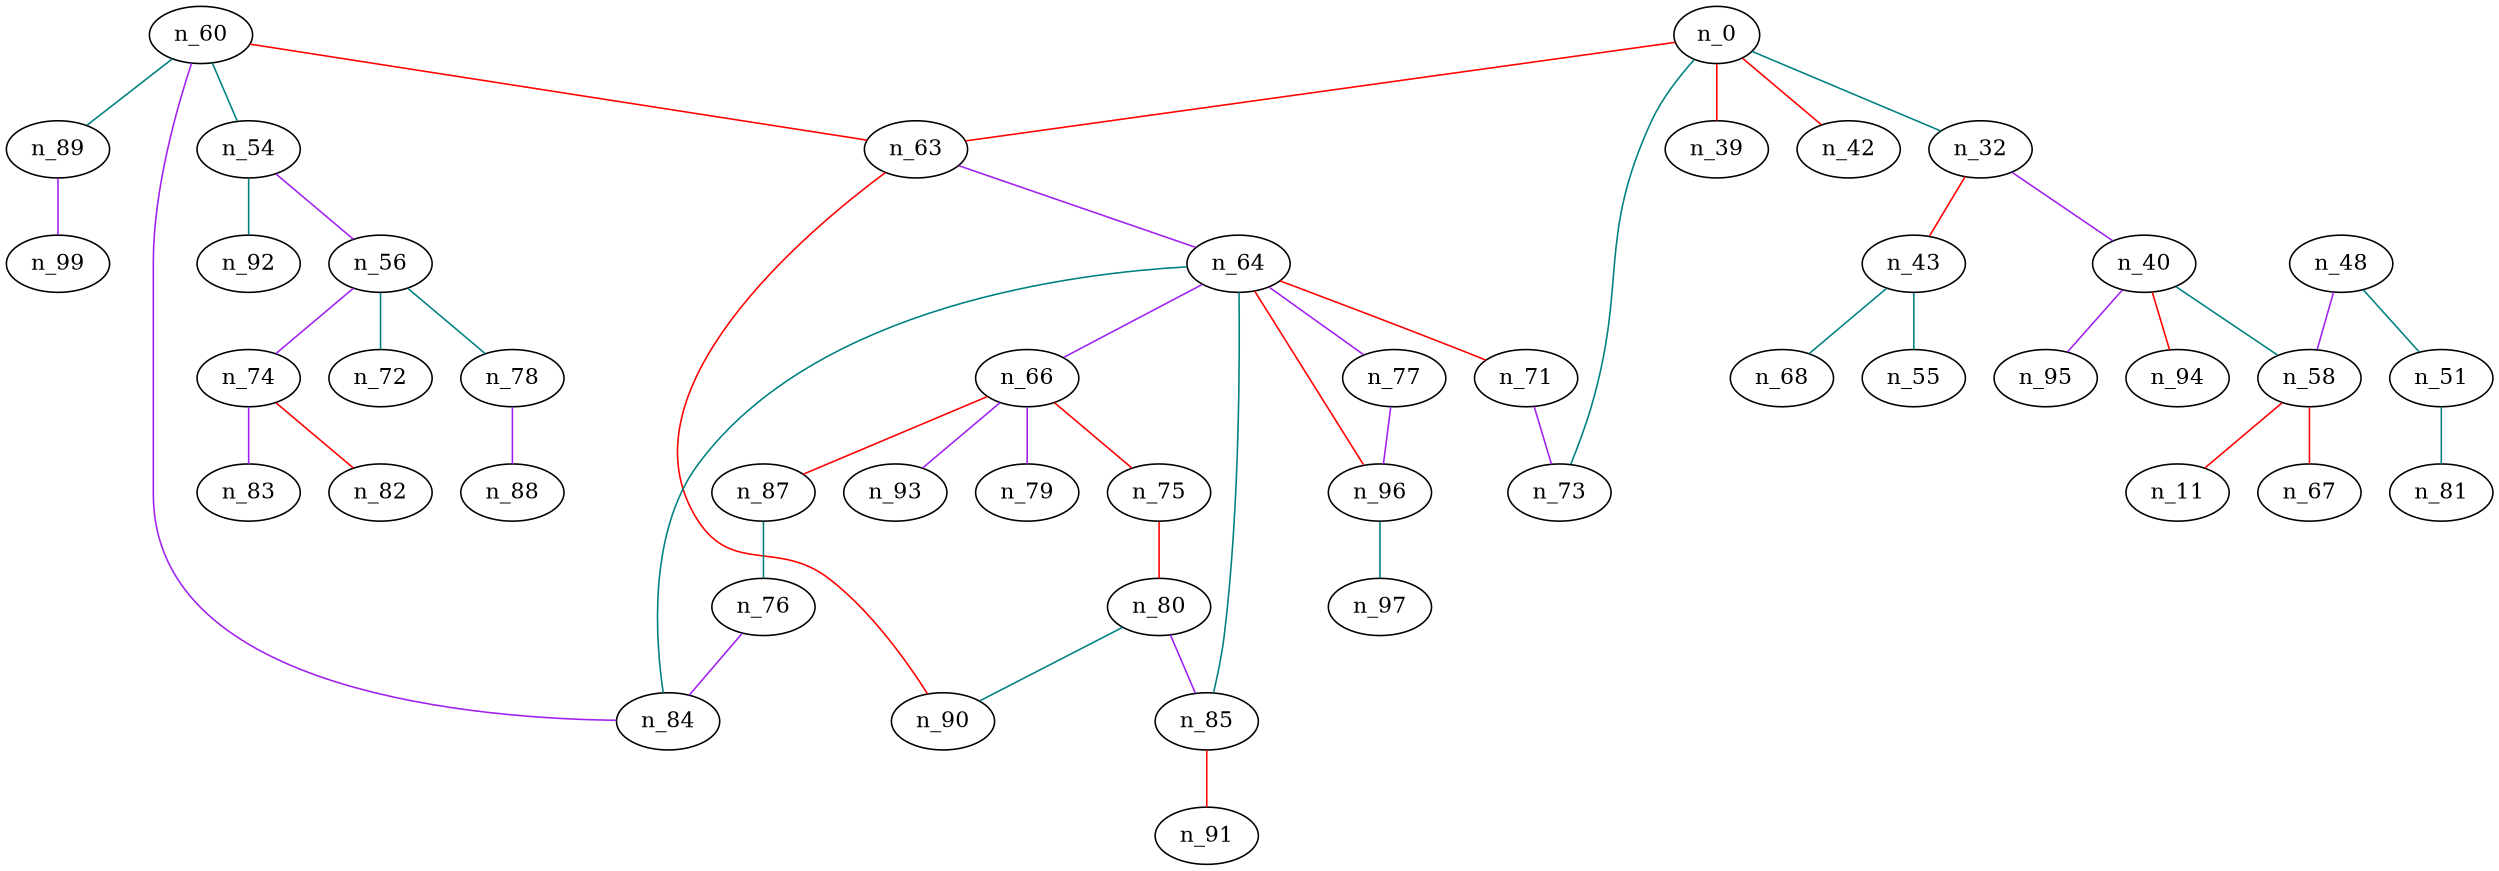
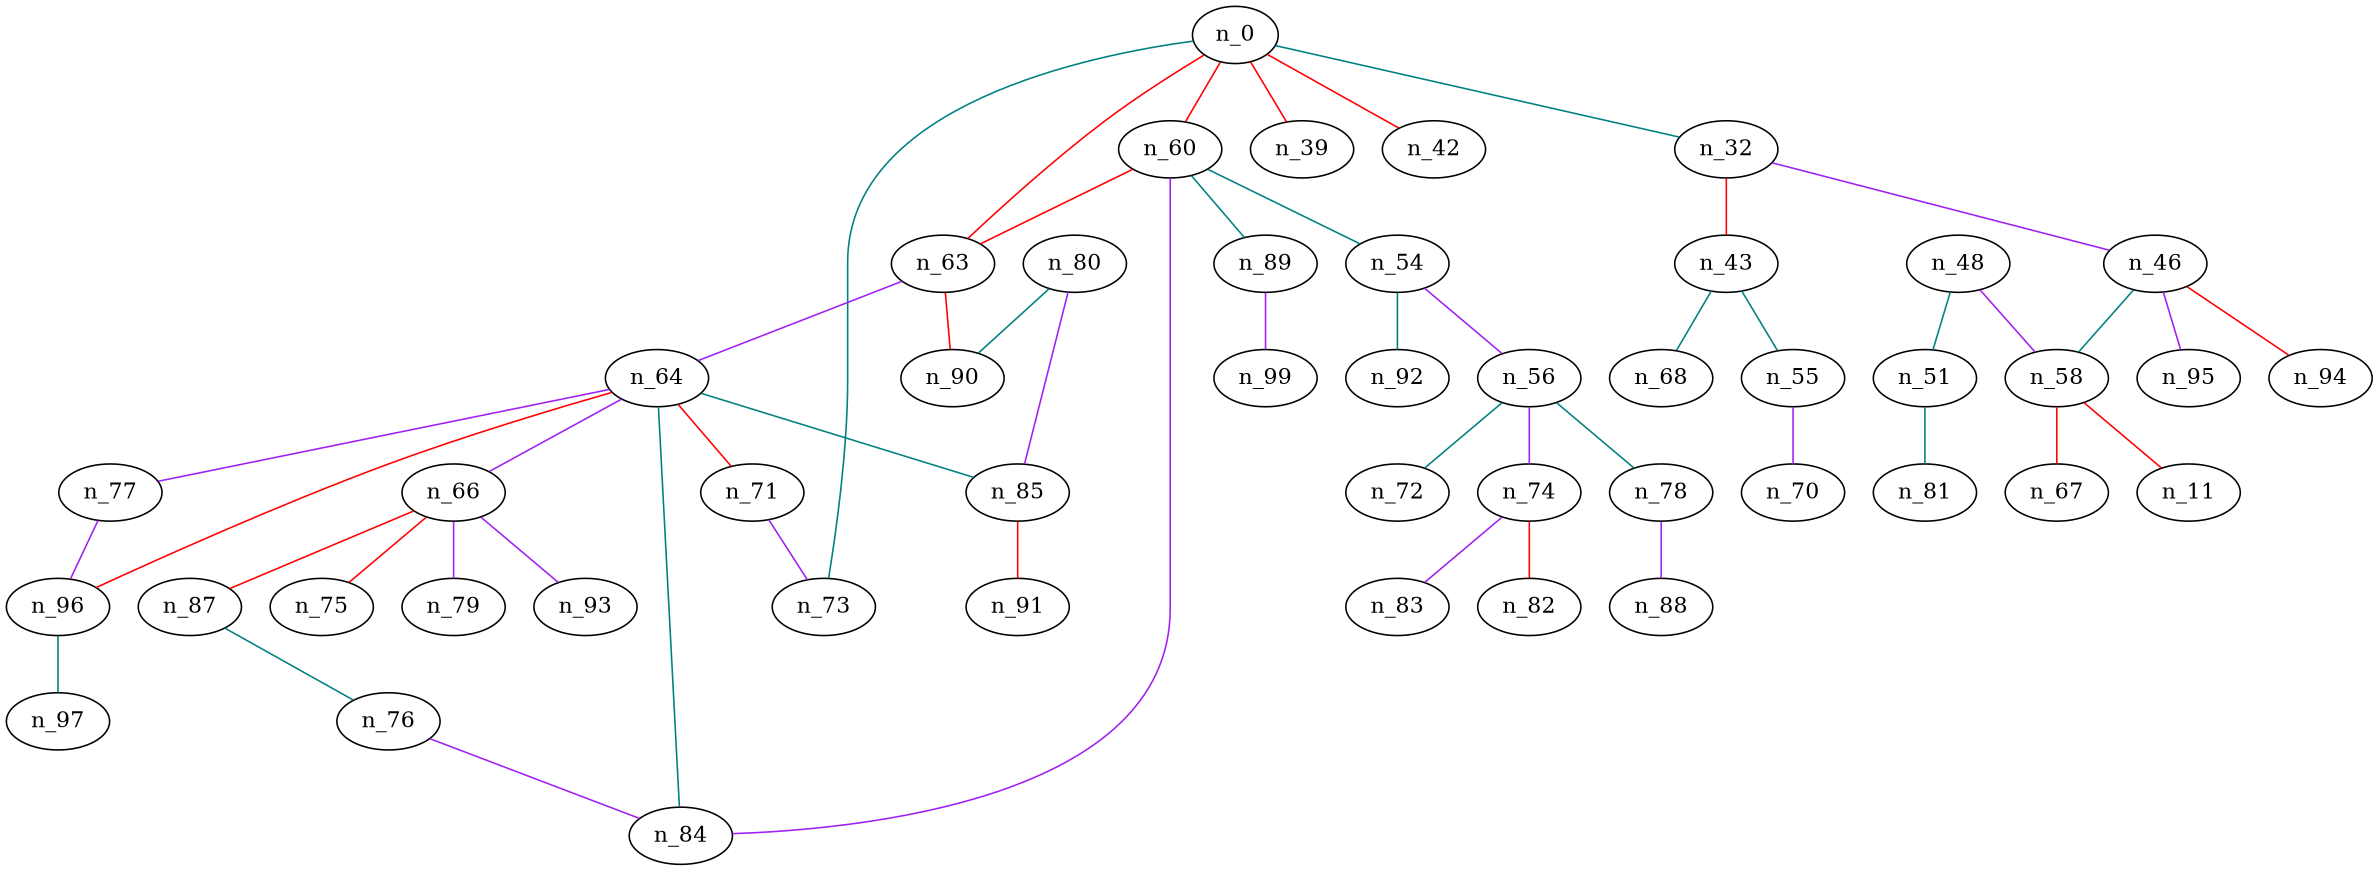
edge "n_0" -- "n_60": added
node "n_40": label "n_40" -> "n_46"
node "n_70": added
edge "n_75" -- "n_80": removed
